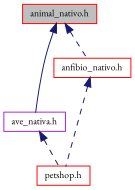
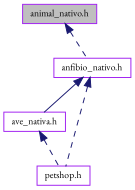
node "animal_nativo.h": color red -> purple
node "anfibio_nativo.h": color red -> purple
edge "ave_nativa.h" -> "animal_nativo.h": now "ave_nativa.h" -> "anfibio_nativo.h"
node "petshop.h": color red -> purple
